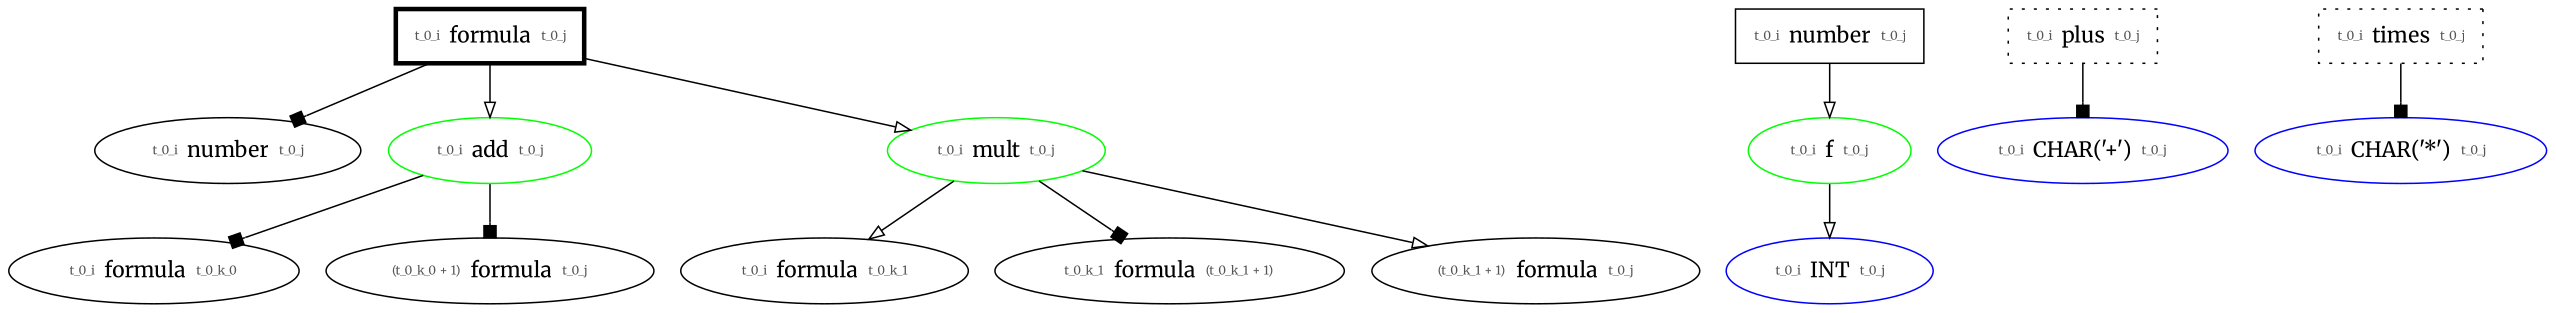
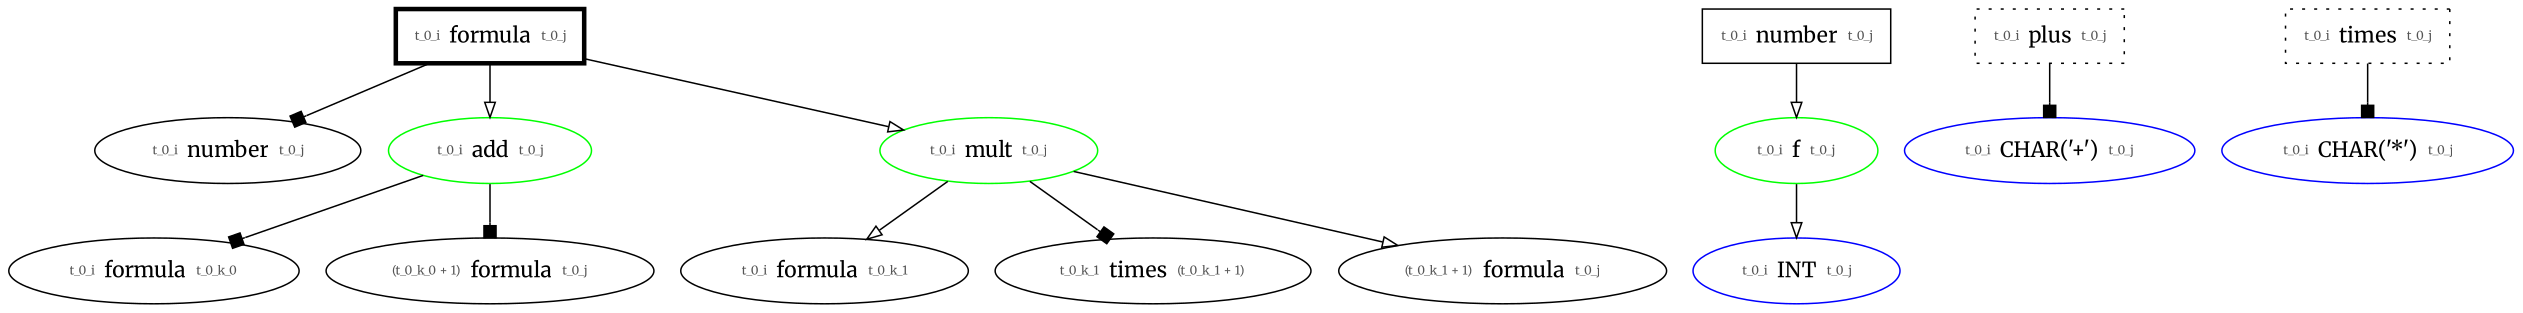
node "t_0_k_1": text "formula" -> "times"
